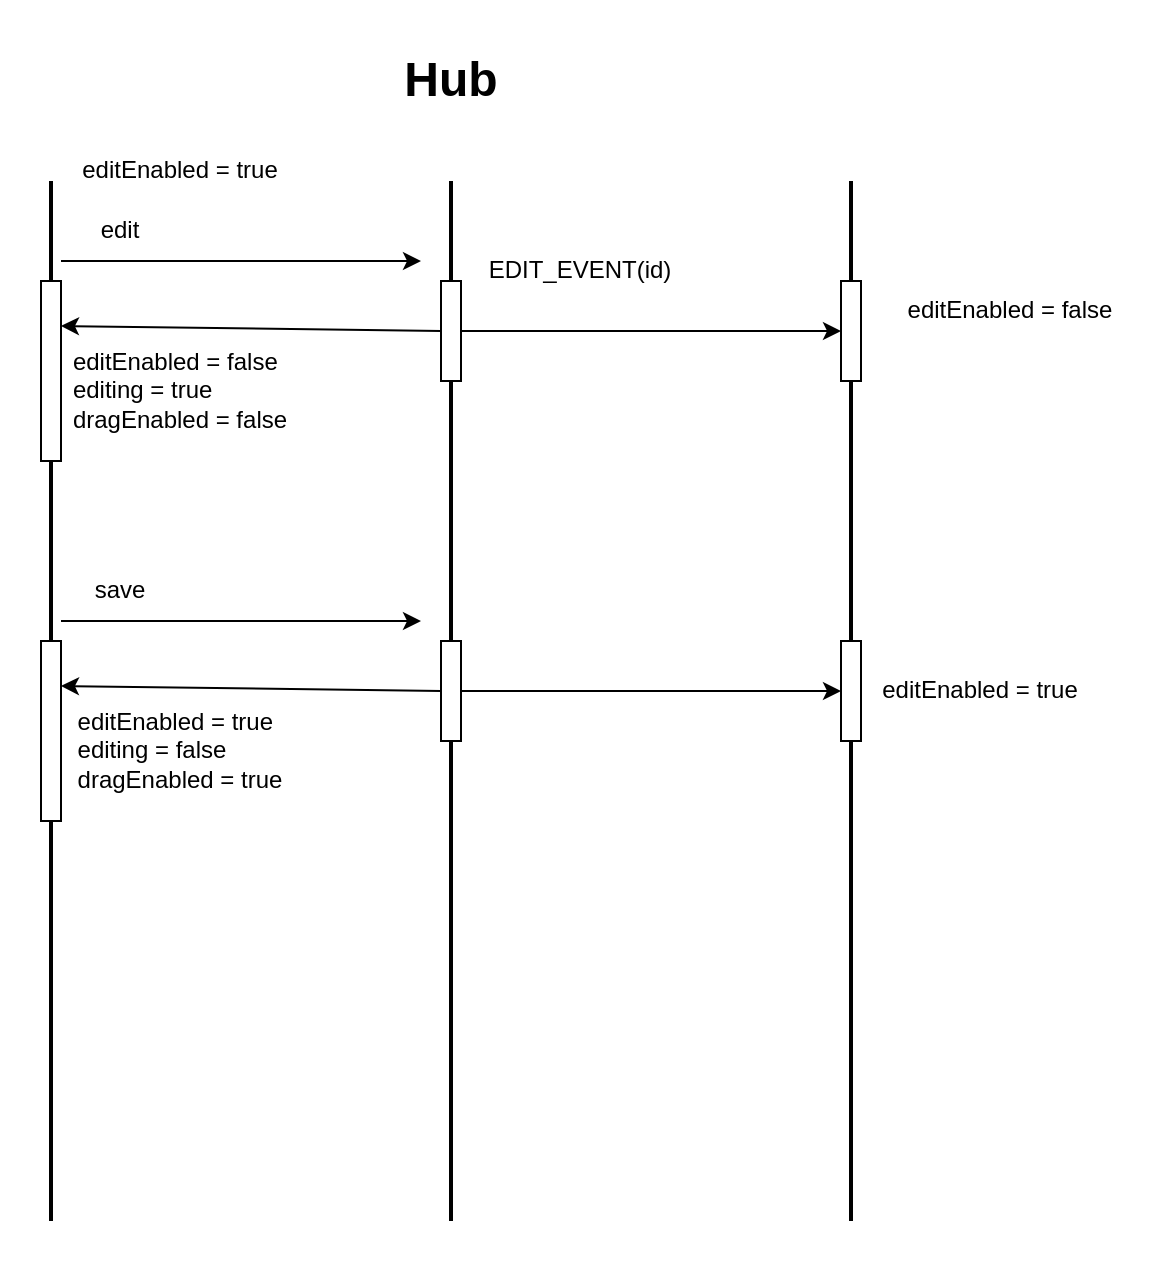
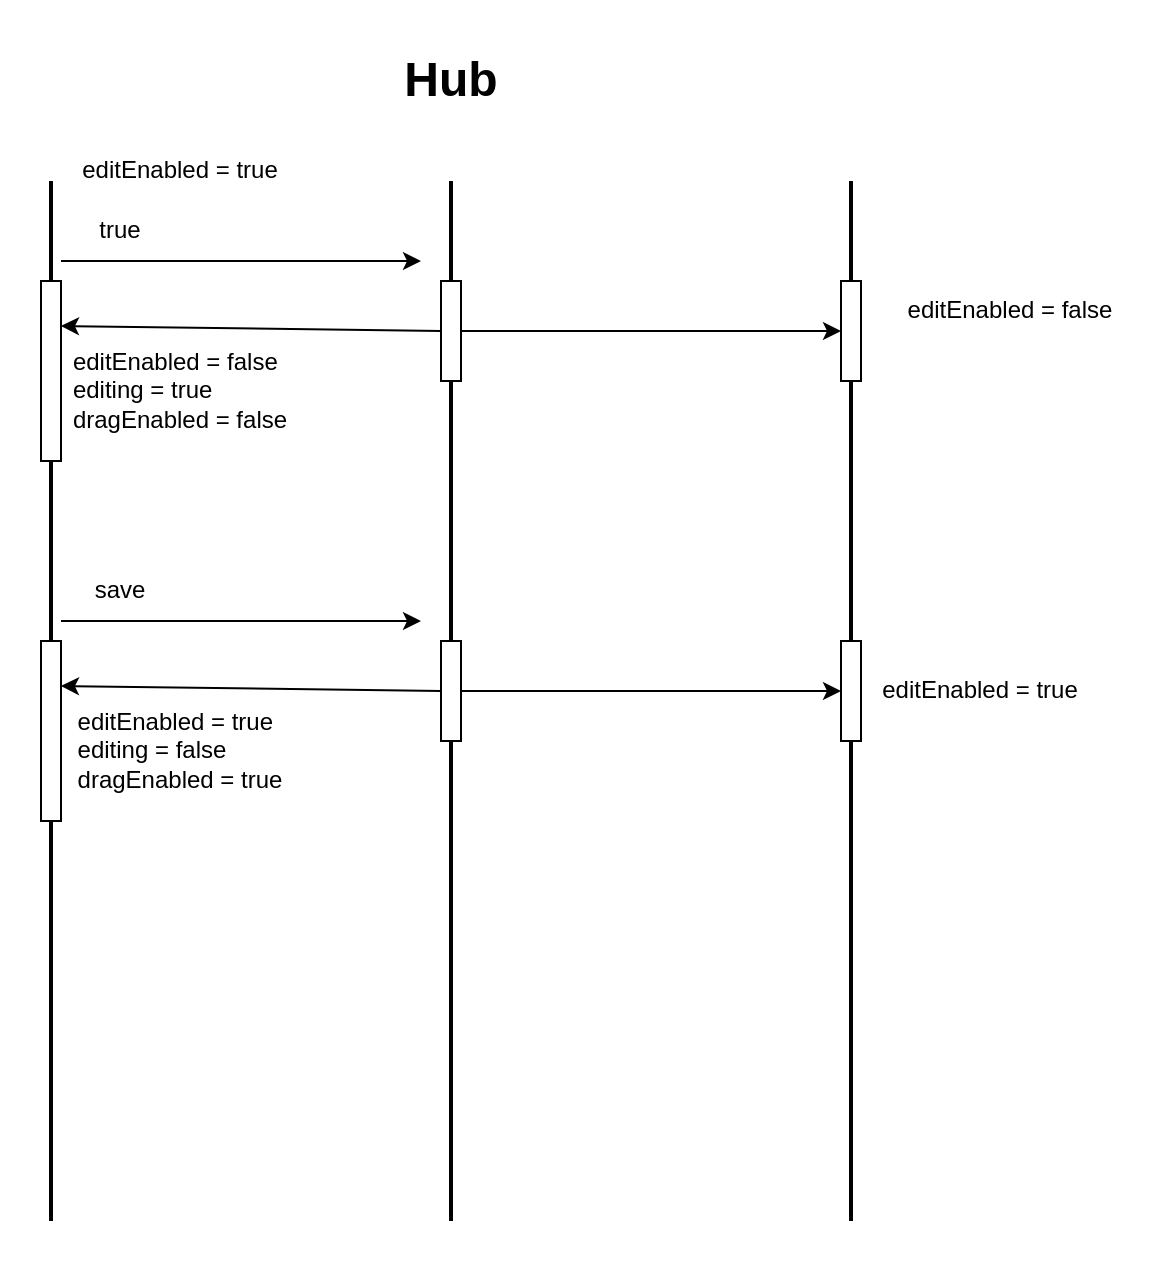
node "edit": label "edit" -> "true"
node "EDIT_EVENT(id)": removed
